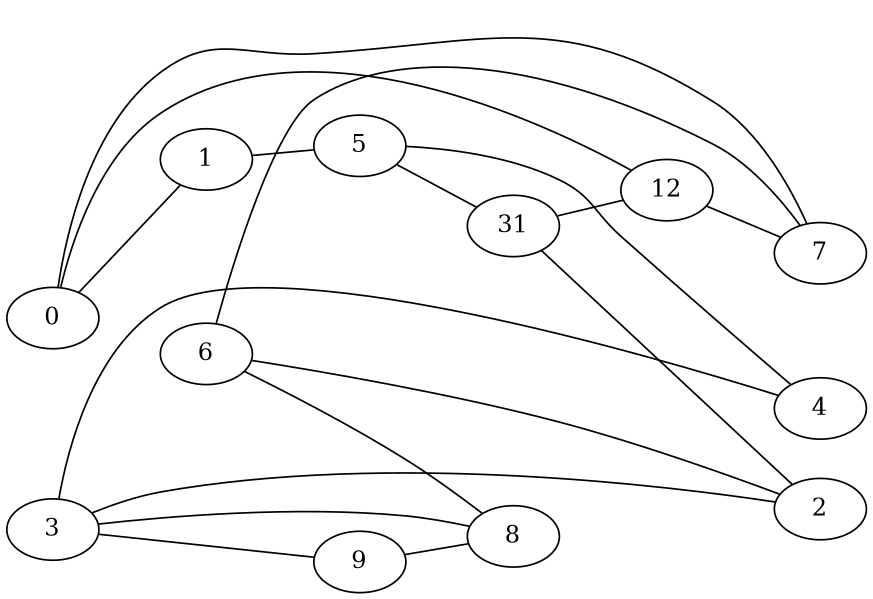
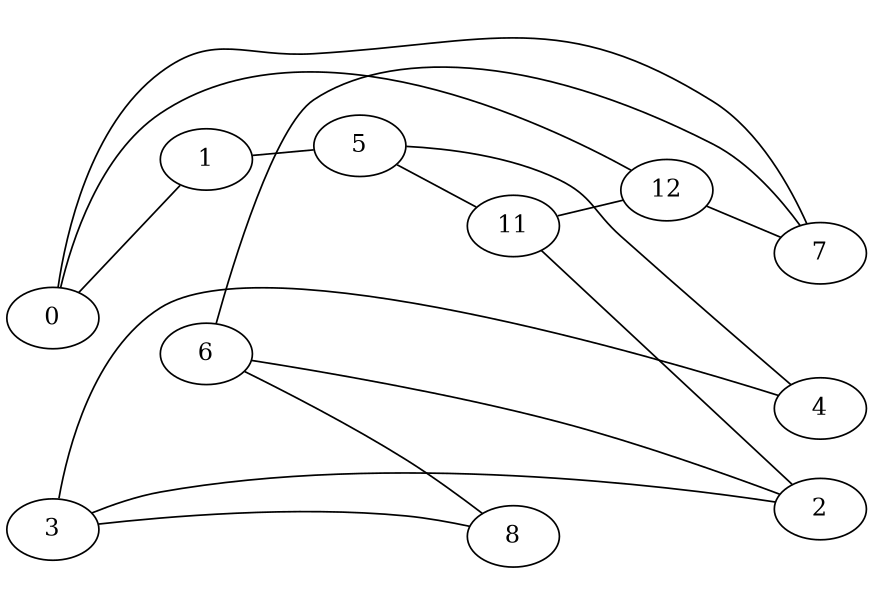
node "31": label "31" -> "11"
node "9": removed
